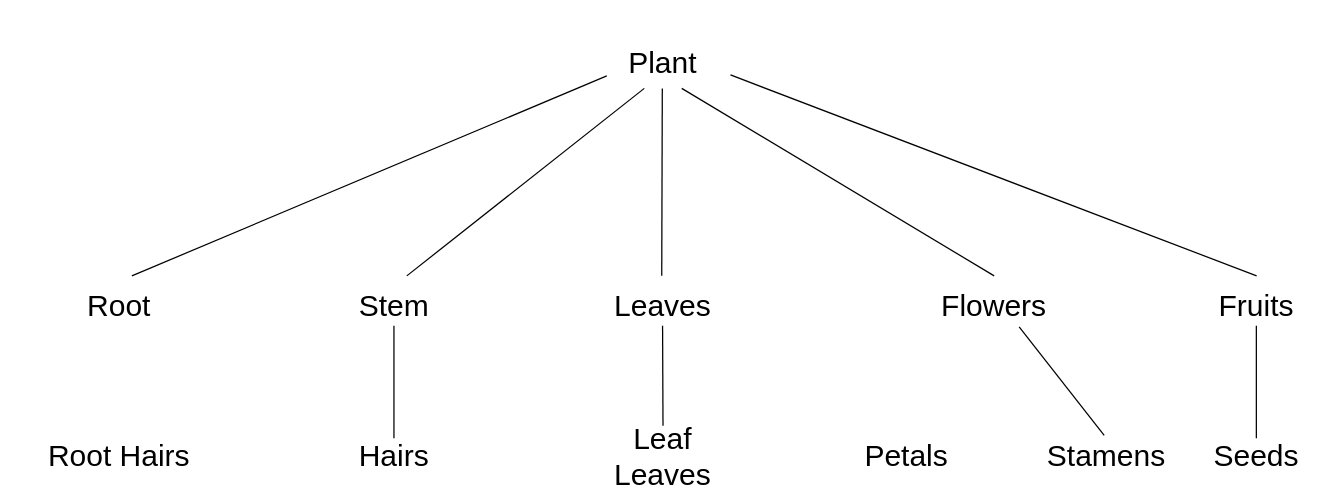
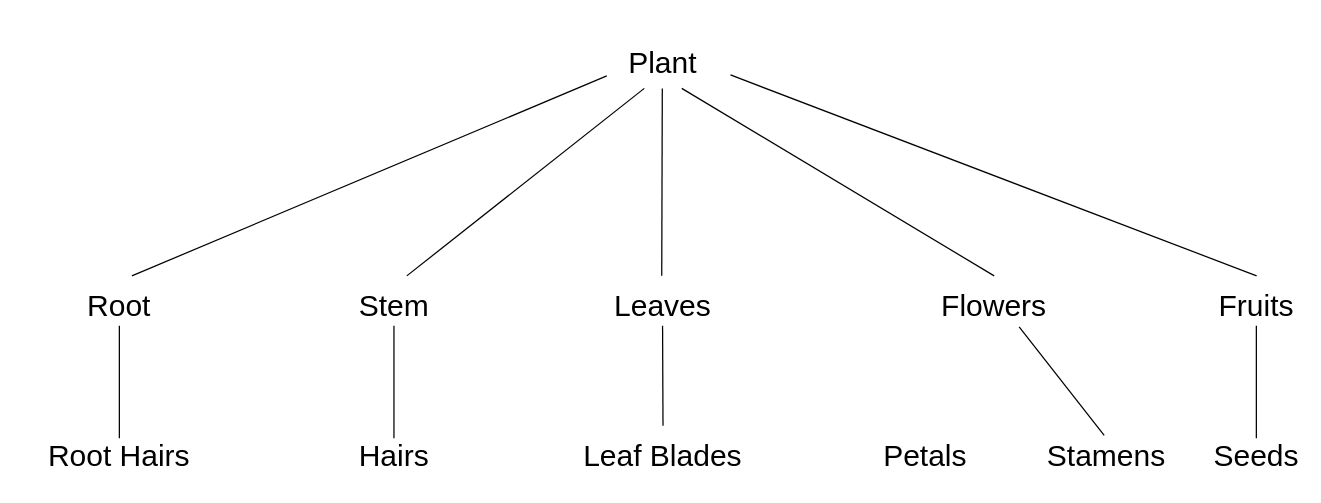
edge "Root" -- "Root Hairs": added
node "Leaf Leaves": label "Leaf Leaves" -> "Leaf Blades"
node "Petals": moved (907, 457) -> (926, 457)
